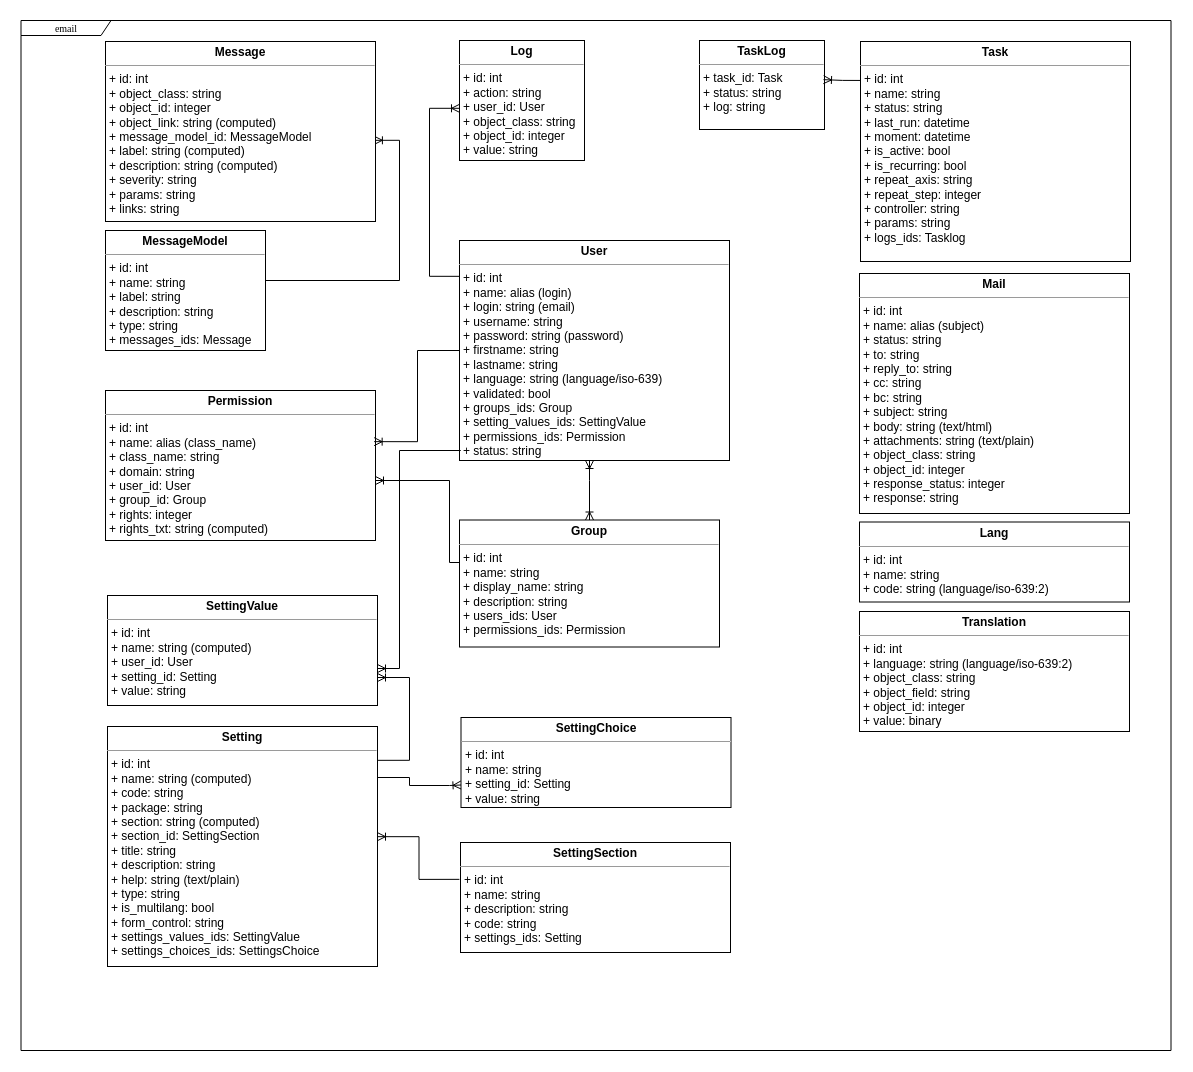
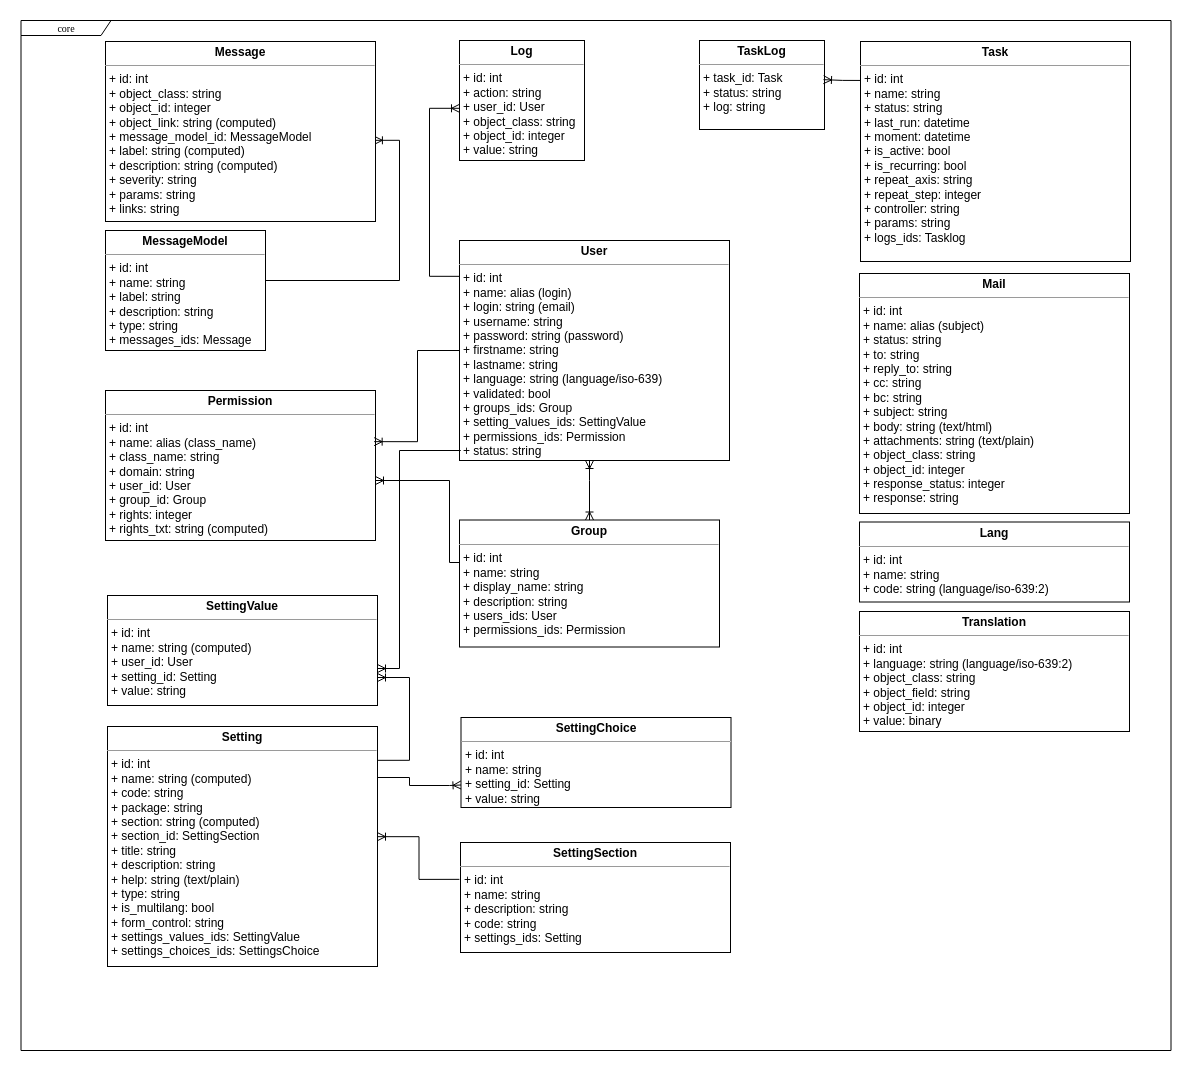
node "email": label "email" -> "core"
